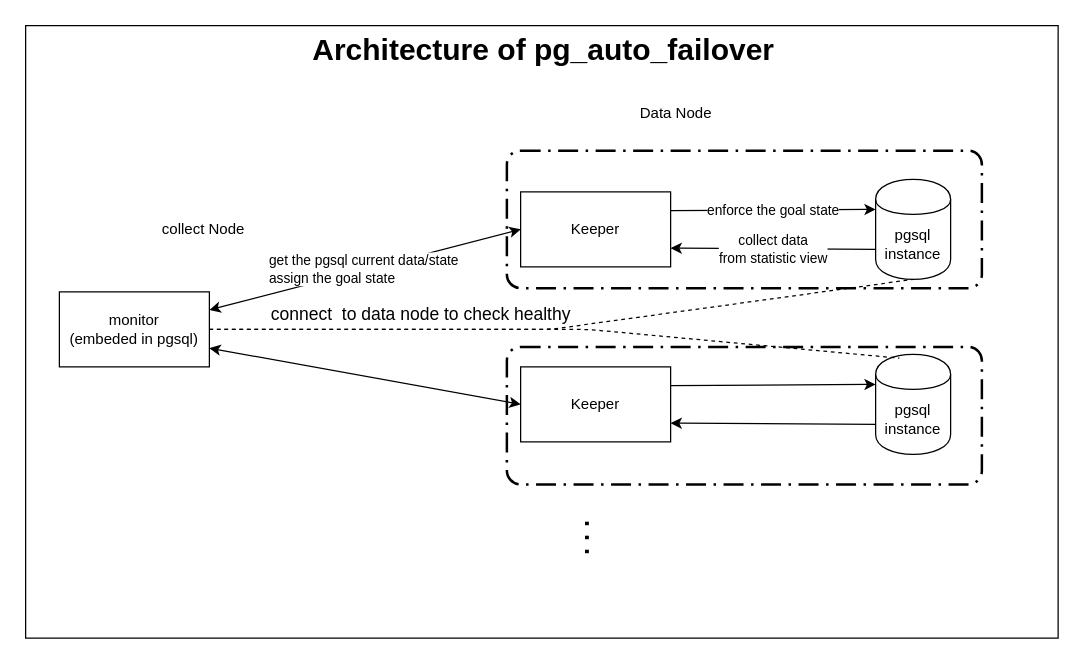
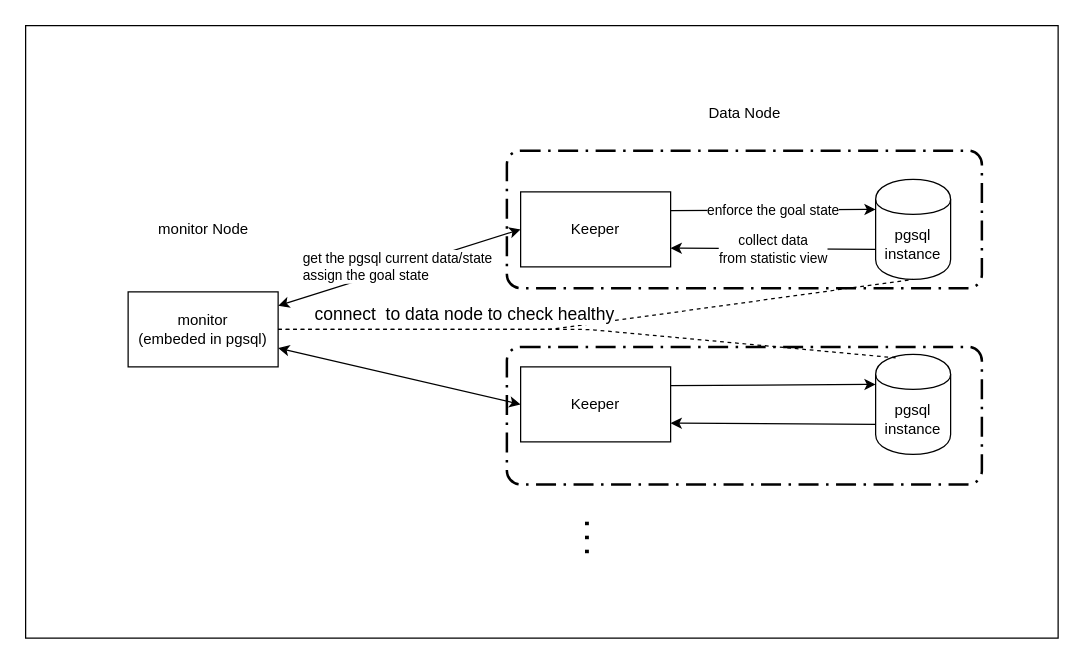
node "Architecture of pg_auto_failover": removed
node "Data Node": moved (676, 113) -> (744, 113)
node "collect Node": label "collect Node" -> "monitor Node"
node "monitor (embeded in pgsql)": moved (134, 329) -> (203, 329)
